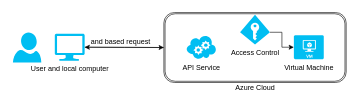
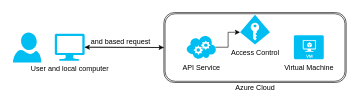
edge "API Service" -> "Access Control": added
edge "Access Control" -> "Virtual Machine": removed
